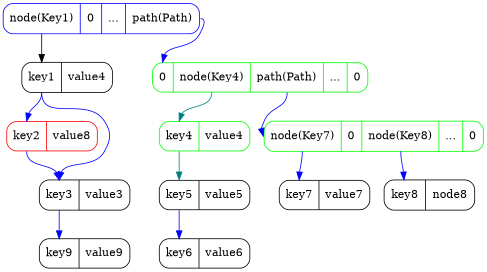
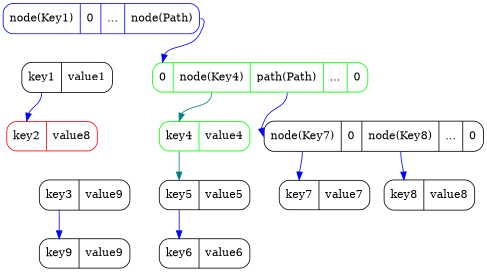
node "node(Key1)": text "path(Path)" -> "node(Path)"
edge "node(Key1)" -> "key1": removed
node "key1": text "value4" -> "value1"
edge "key1" -> "key3": removed
node "node(Key7)": color green -> black
edge "key2" -> "key3": removed
node "key3": text "value3" -> "value9"
node "key8": text "node8" -> "value8"
